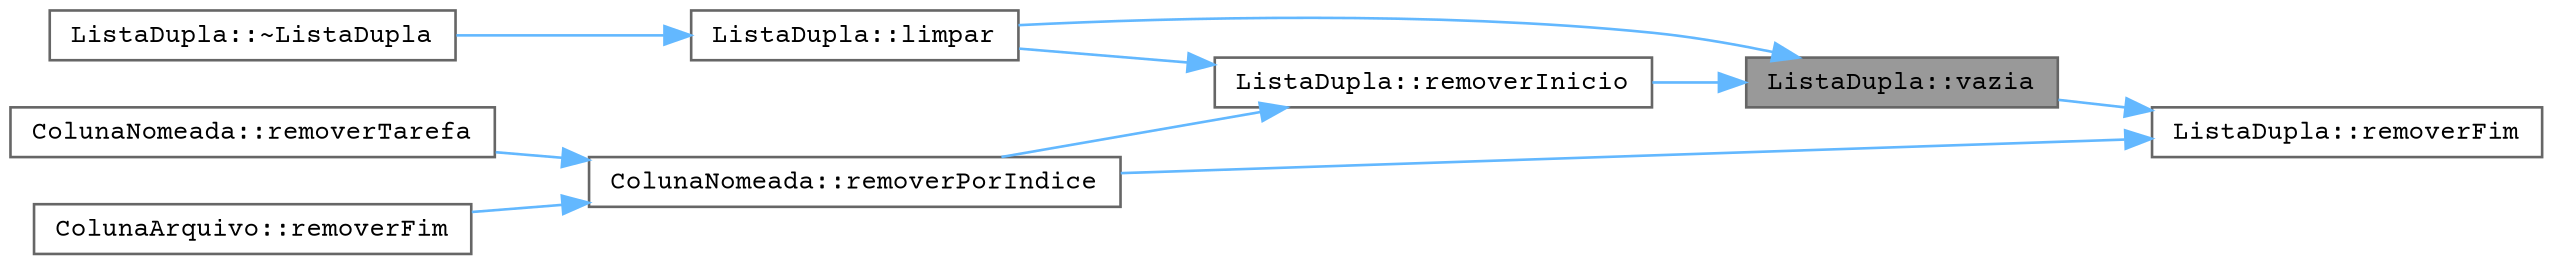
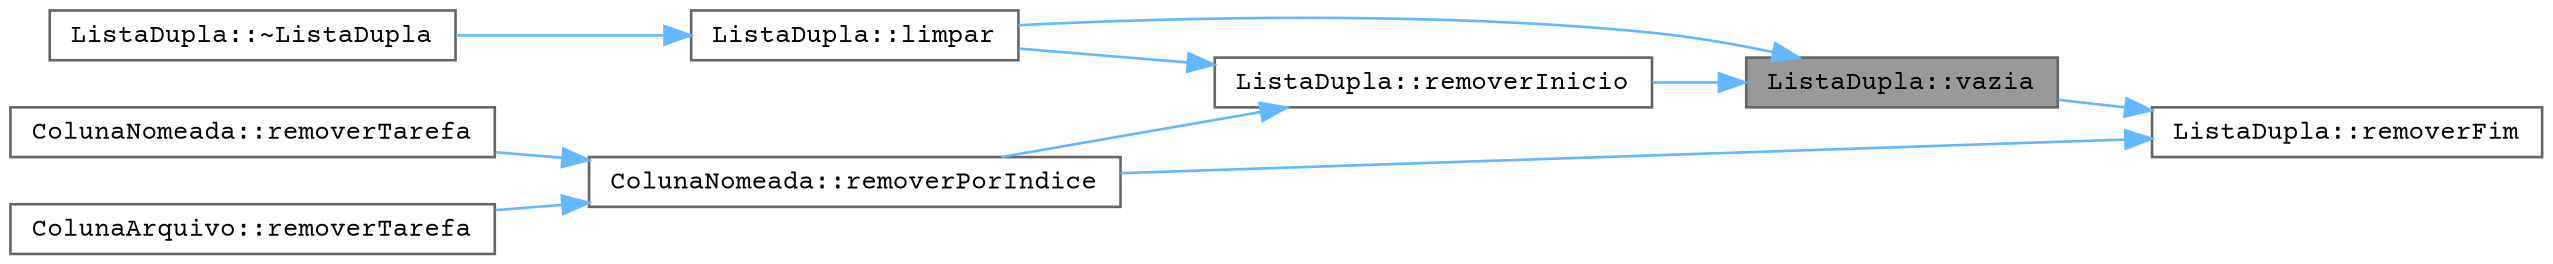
node "ColunaArquivo::removerFim": label "ColunaArquivo::removerFim" -> "ColunaArquivo::removerTarefa"
